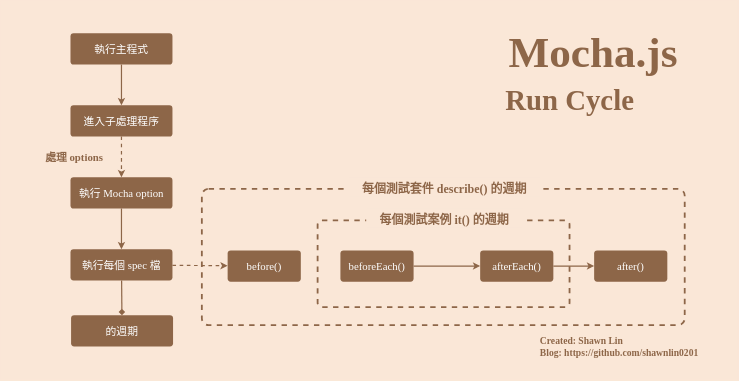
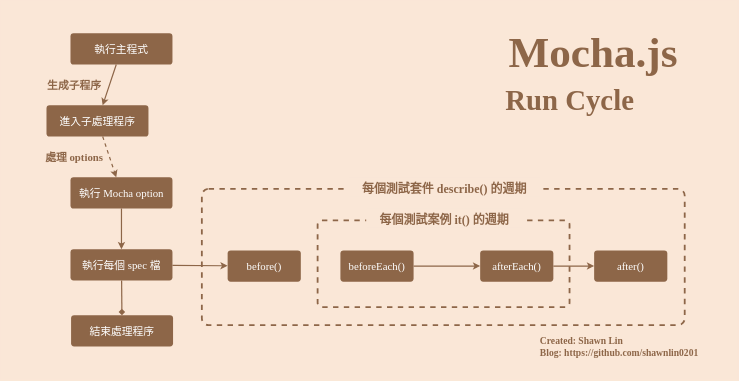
node "生成子程序": added
node "進入子處理程序": moved (122, 121) -> (98, 121)
edge "執行每個 spec 檔" -> "before()": style dashed -> solid
node "的週期": label "的週期" -> "結束處理程序"
